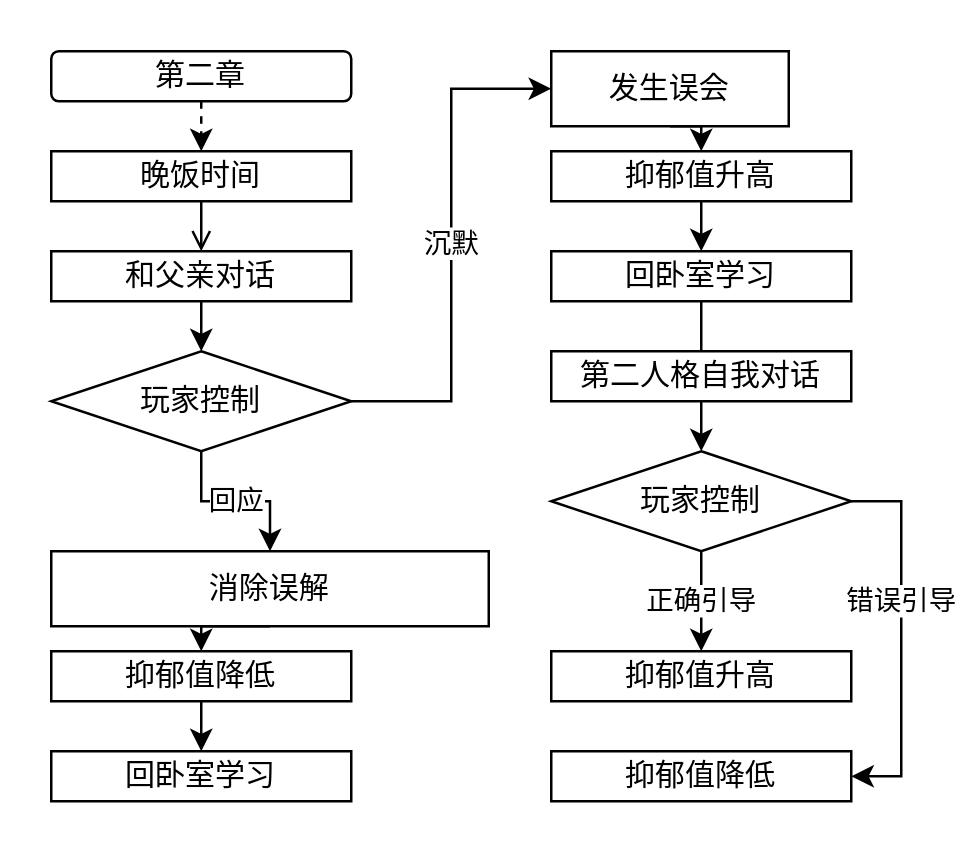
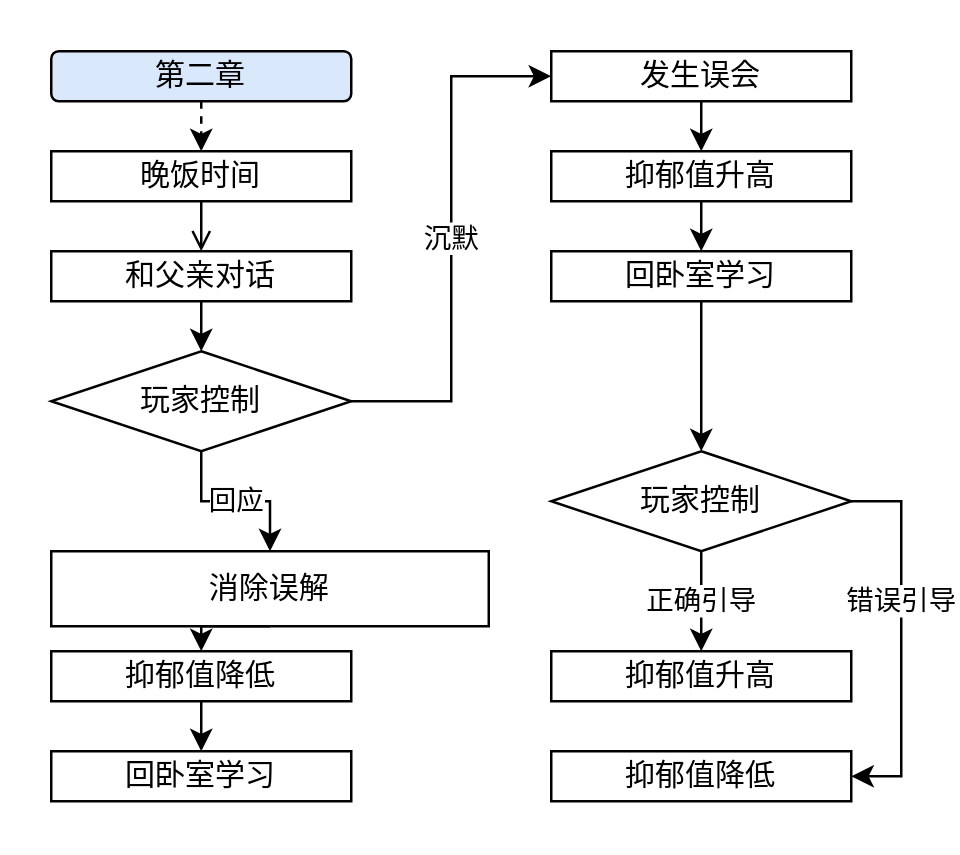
node "第二章": fillcolor #ffffff -> #dae8fc
node "发生误会": size 238x75 -> 300x50
node "第二人格自我对话": removed
